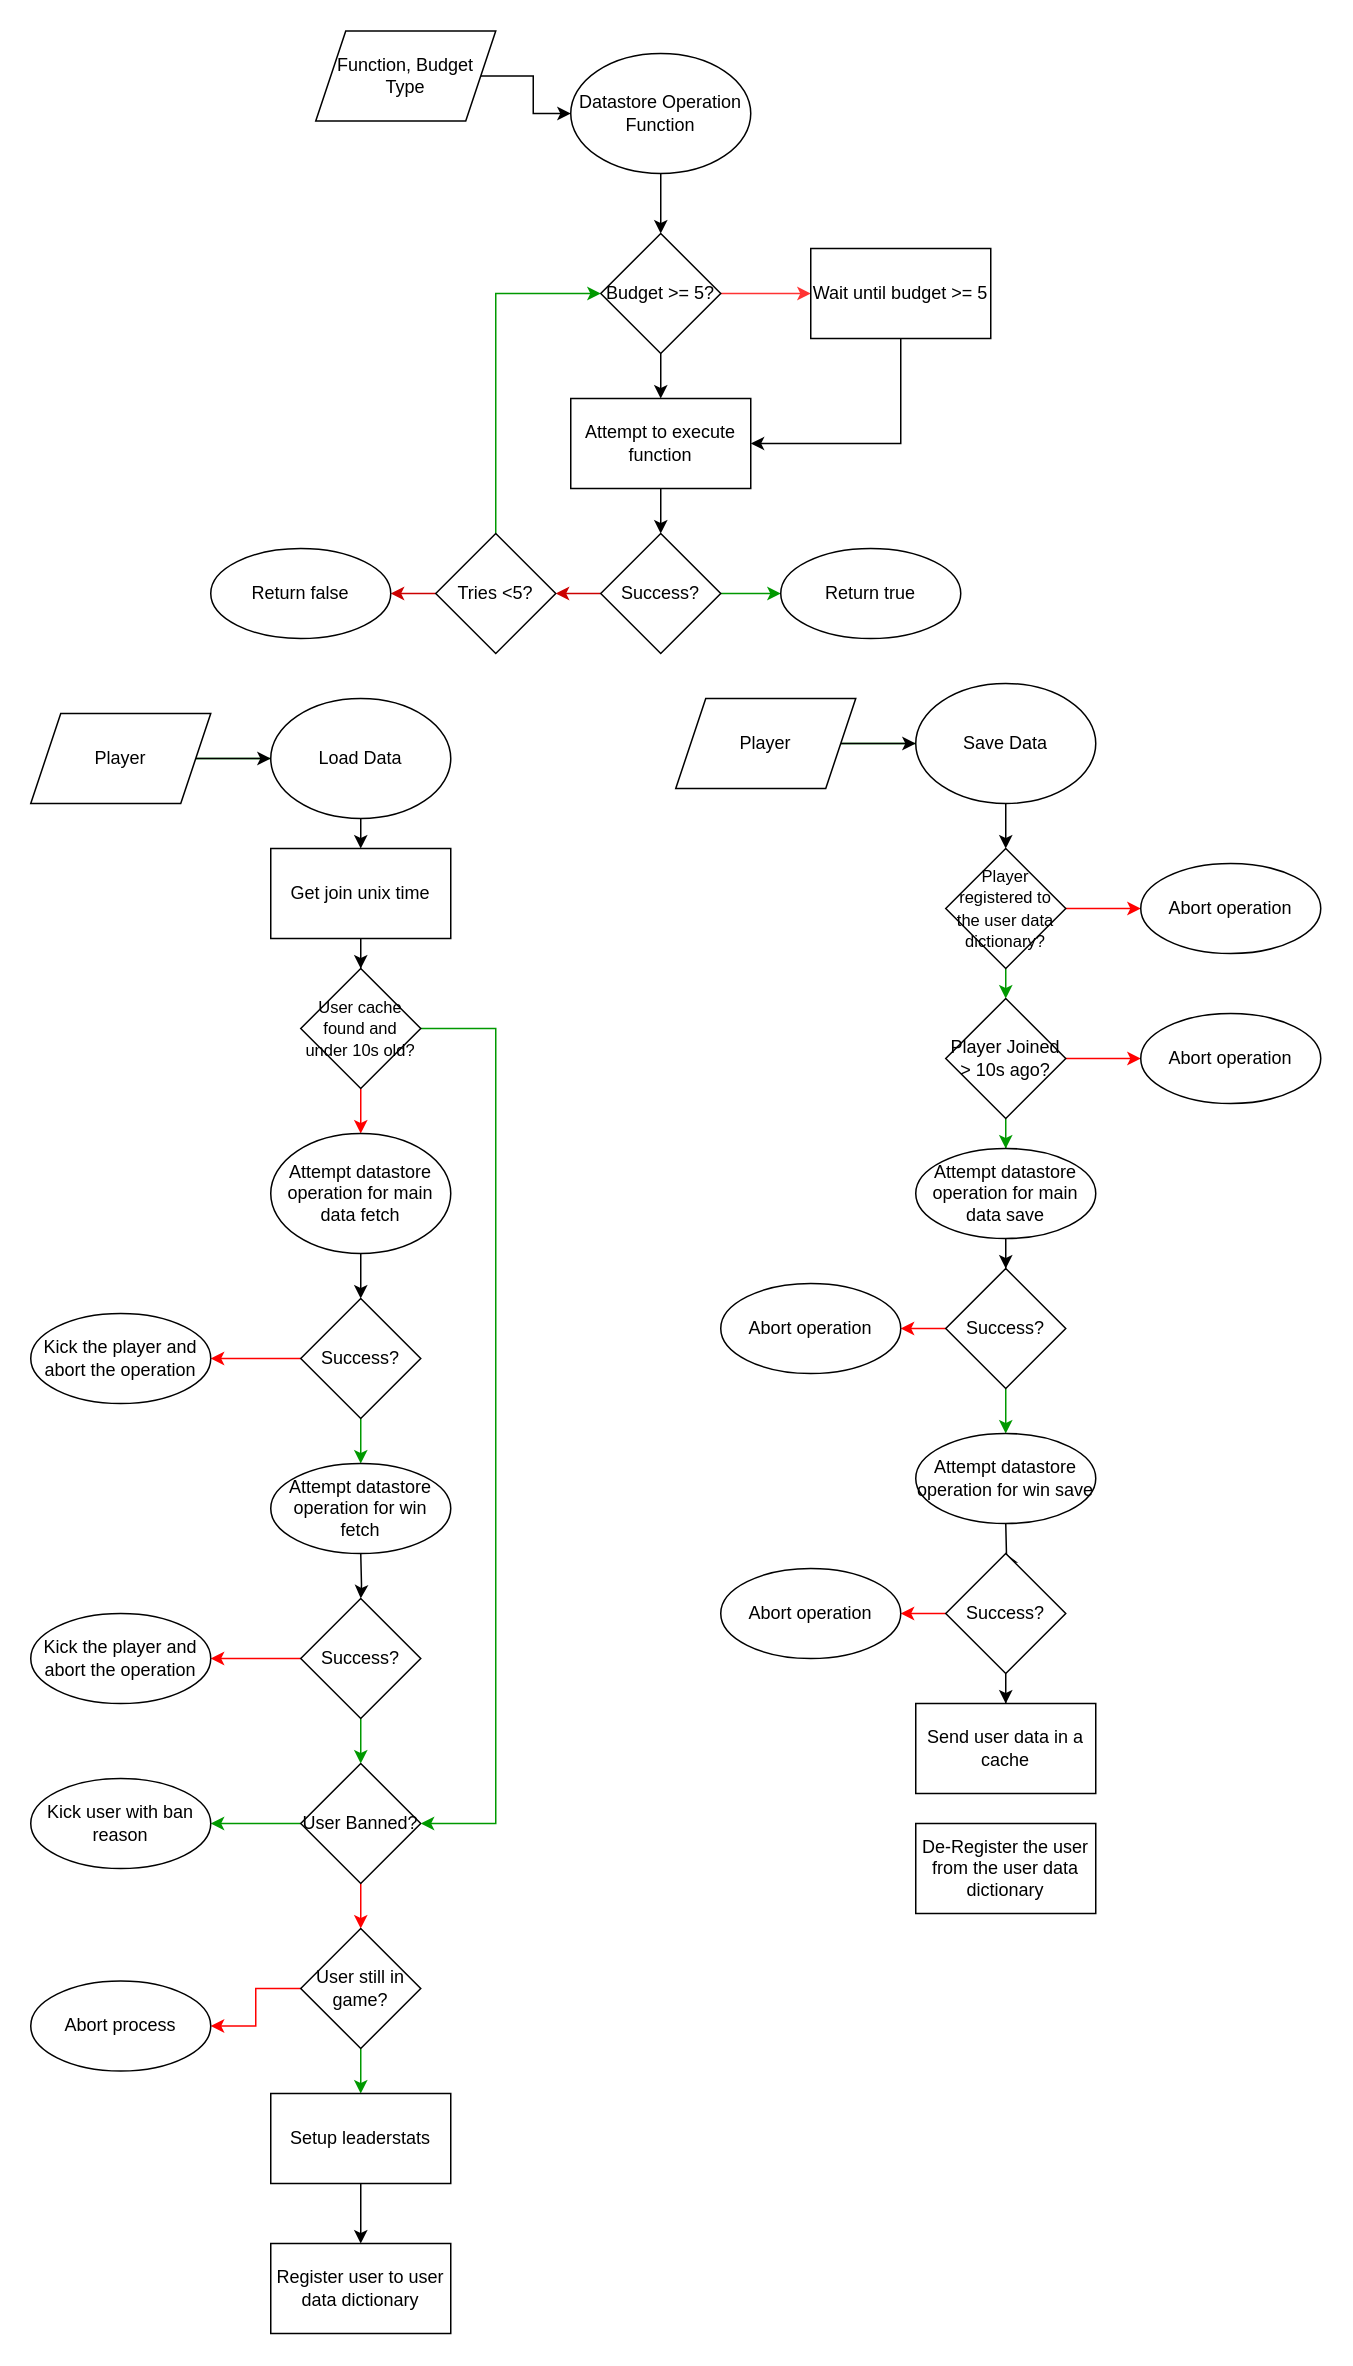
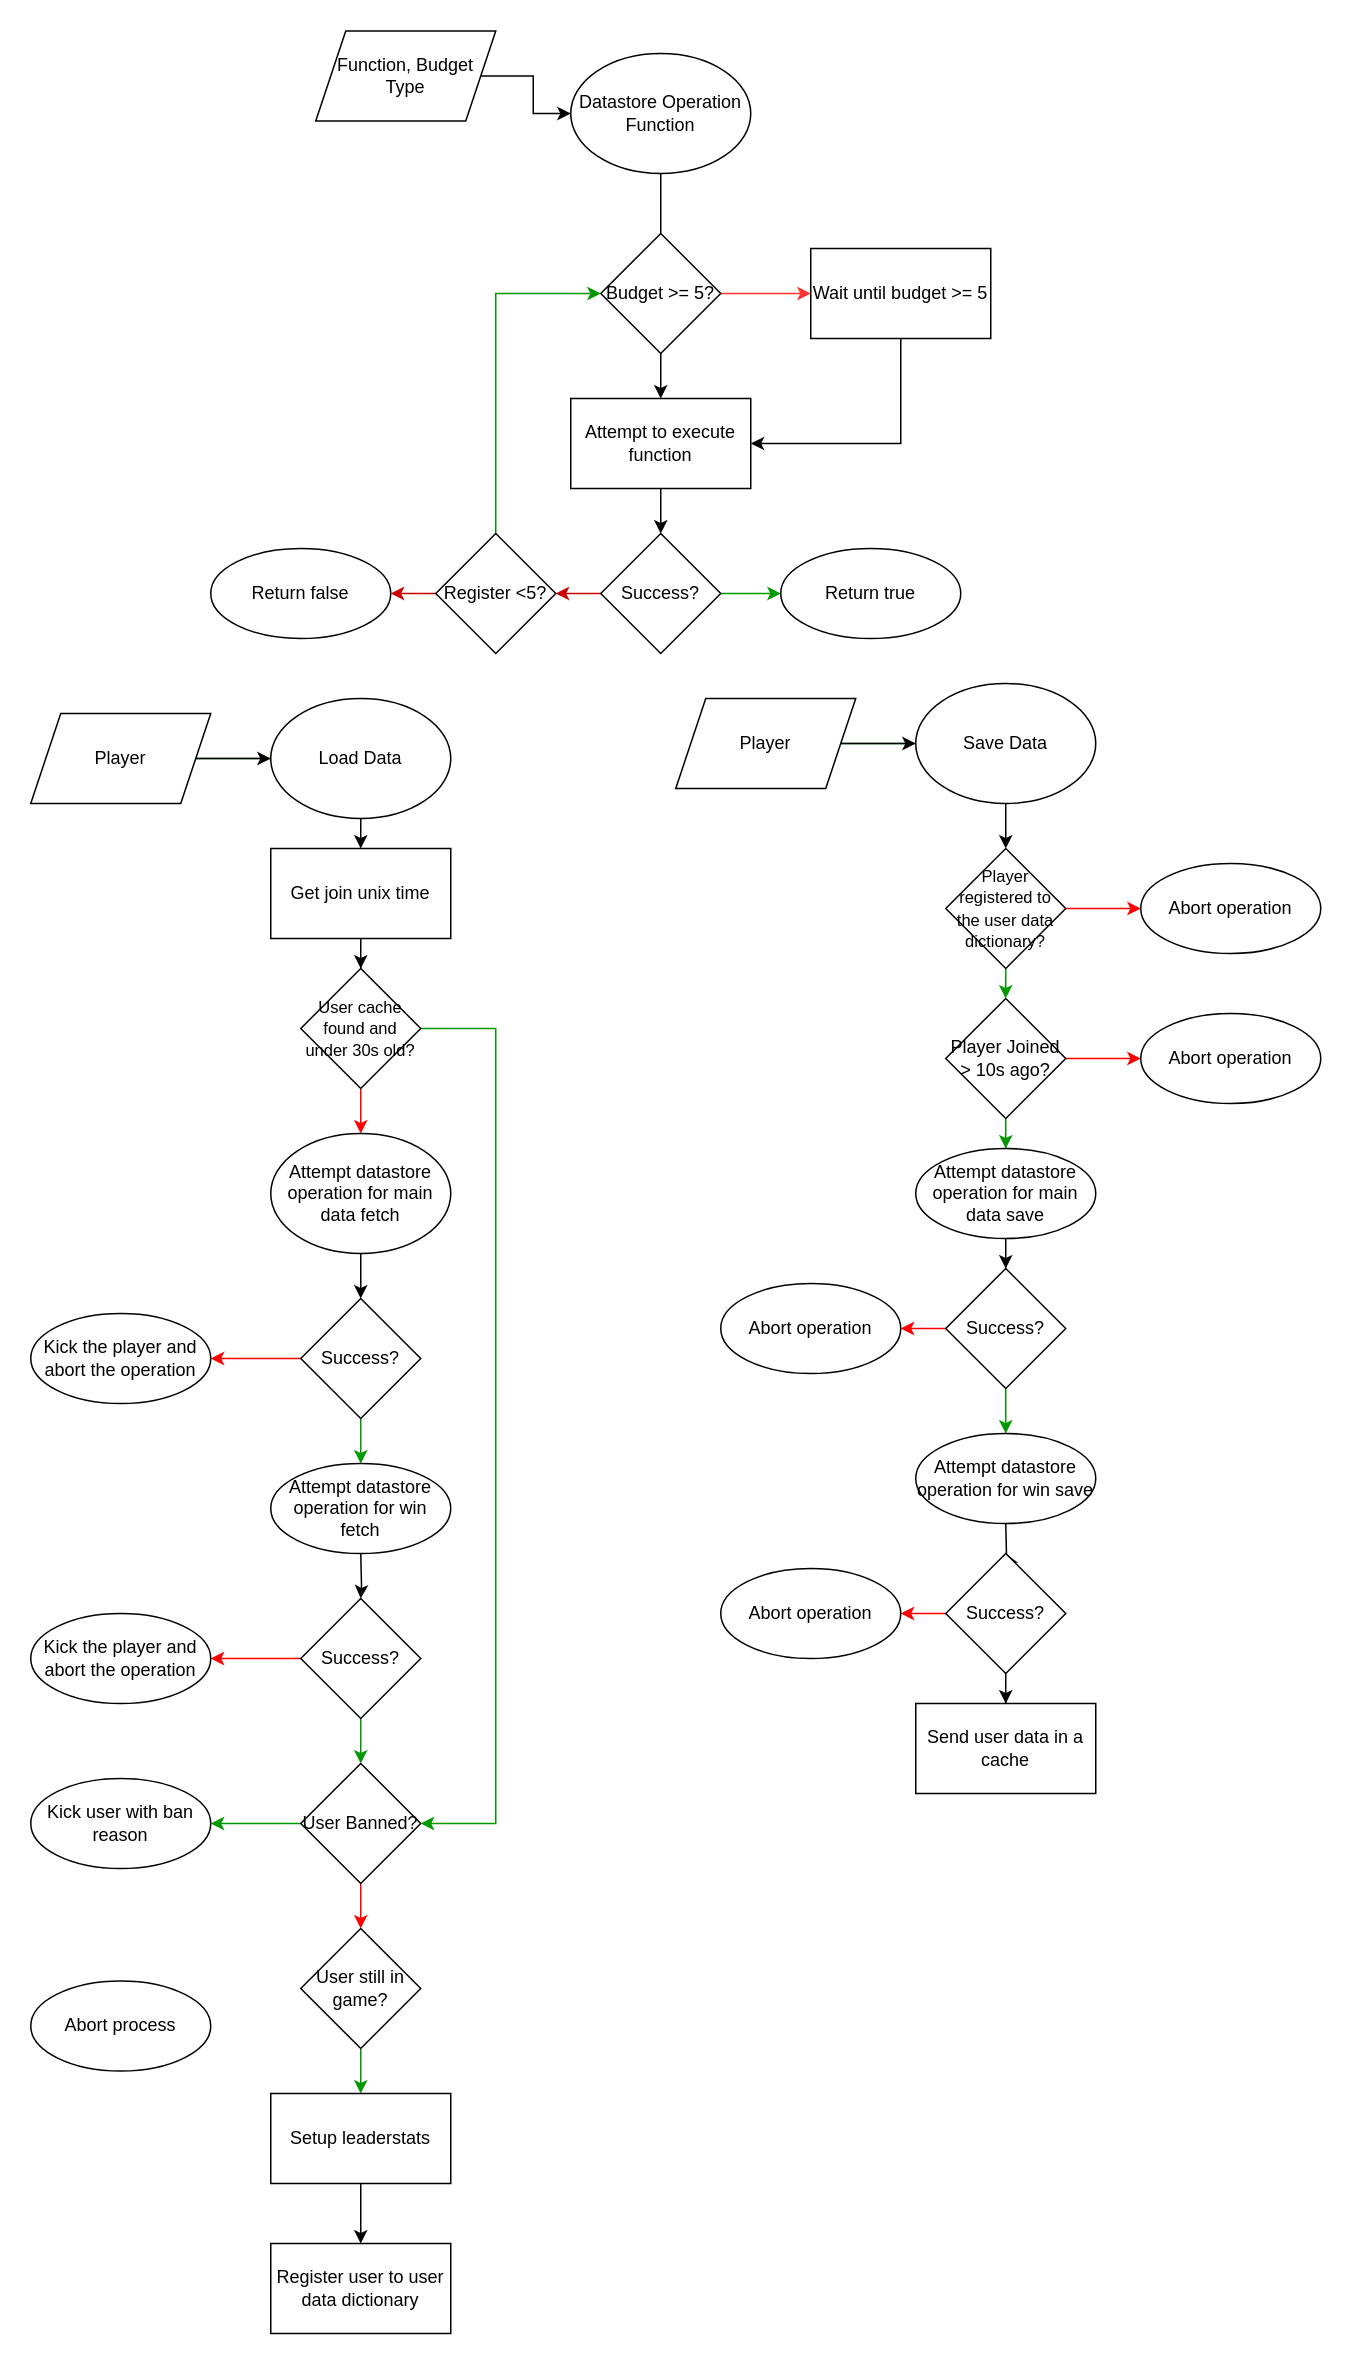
edge "Datastore Operation Function" -> "Budget >= 5?": arrowhead classic -> none
node "Tries <5?": label "Tries <5?" -> "Register <5?"
node "User cache found and under 10s old?": label "User cache found and under 10s old?" -> "User cache found and under 30s old?"
node "De-Register the user from the user data dictionary": removed
edge "User still in game?" -> "Abort process": removed
